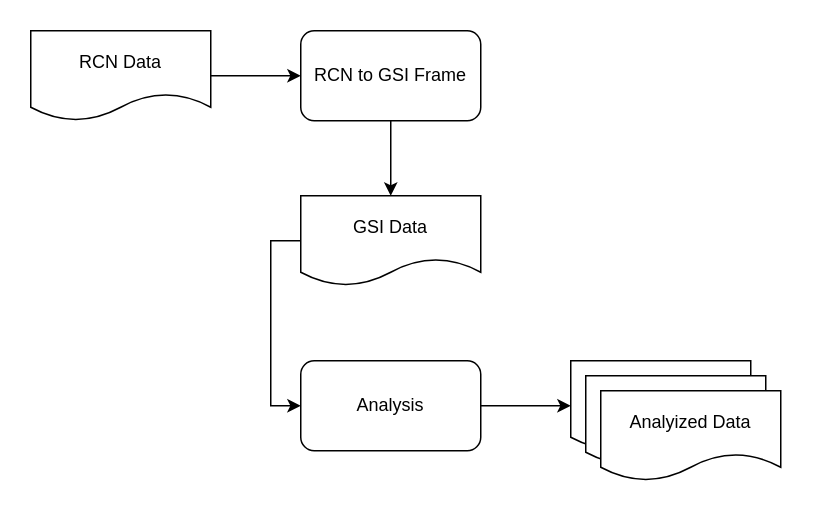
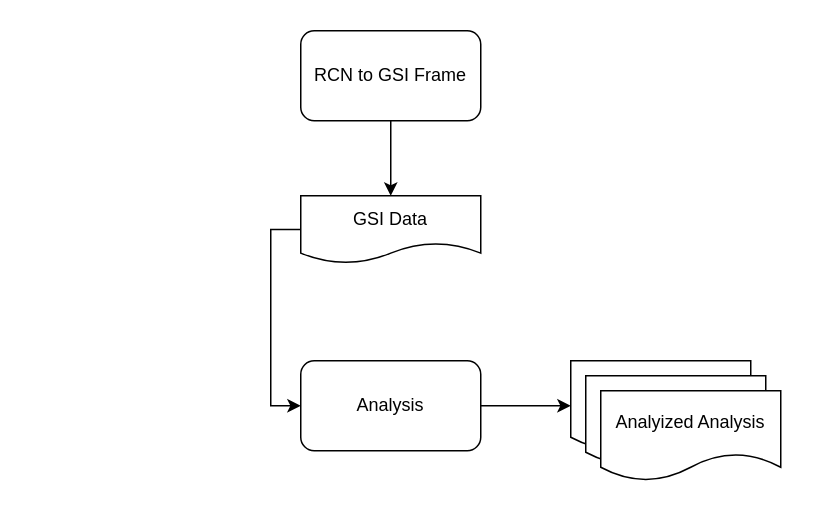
node "RCN Data": removed
edge "RCN Data" -> "RCN to GSI Frame": removed
node "GSI Data": size 180x90 -> 180x68
node "Analyized Data": label "Analyized Data" -> "Analyized Analysis"
